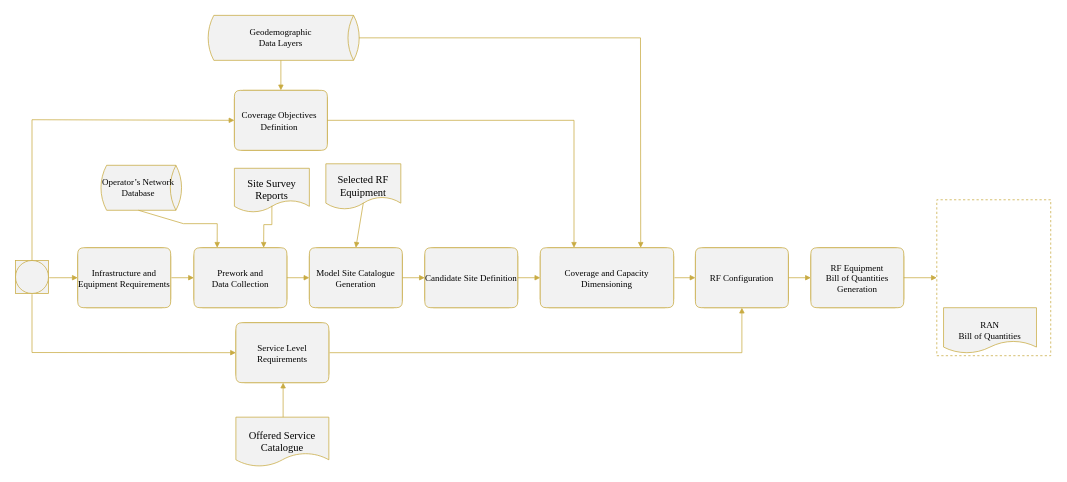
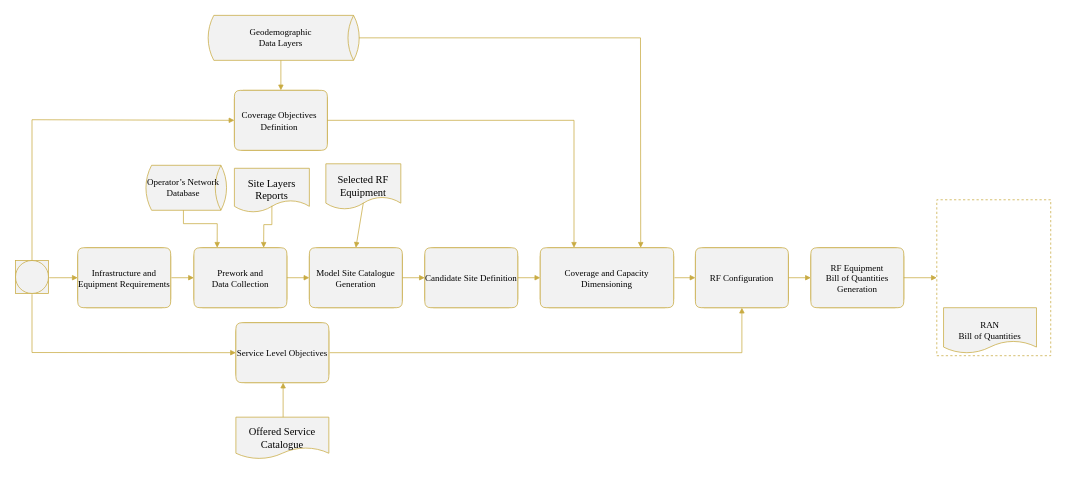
node "Operator’s Network Database": moved (138, 188) -> (183, 188)
node "Site Survey Reports": label "Site Survey Reports" -> "Site Layers Reports"
node "Service Level Requirements": label "Service Level Requirements" -> "Service Level Objectives"
node "Offered Service Catalogue": size 93x49 -> 93x41
